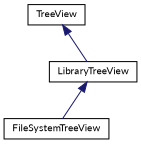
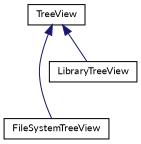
edge "FileSystemTreeView" -> "LibraryTreeView": now "FileSystemTreeView" -> "TreeView"
